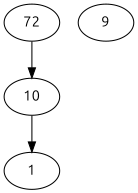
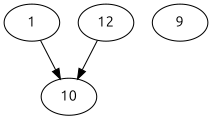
node "72": label "72" -> "12"
edge "10" -> "1": reversed
